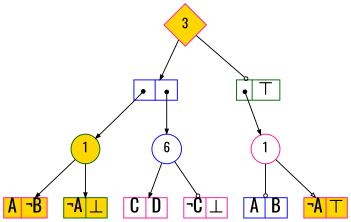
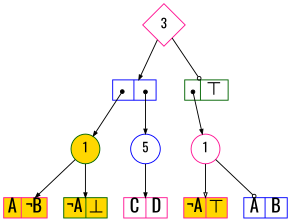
node "3": fillcolor gold -> white
node "6": label "6" -> "5"
node "¬C": removed
